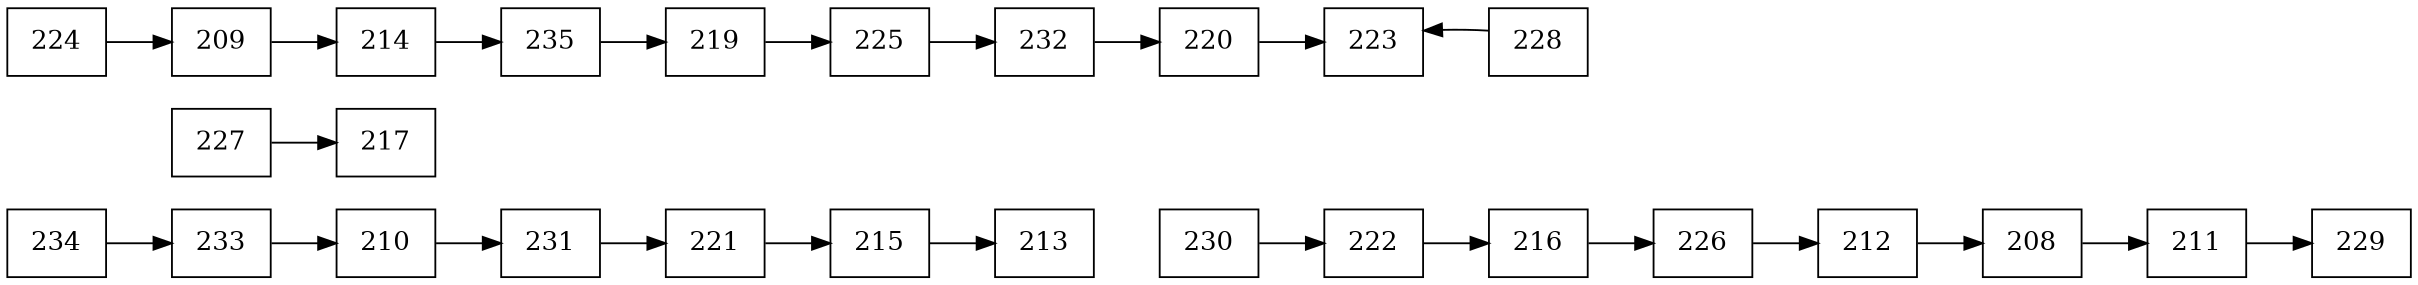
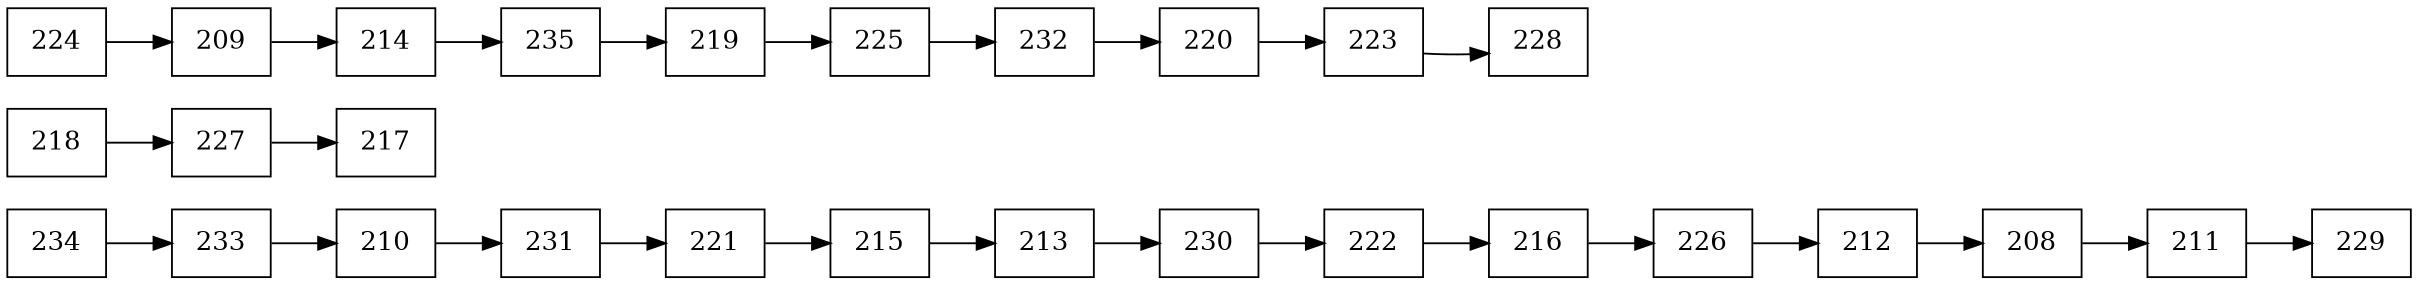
edge "228" -> "223": reversed
node "218": added
edge "213" -> "230": added
